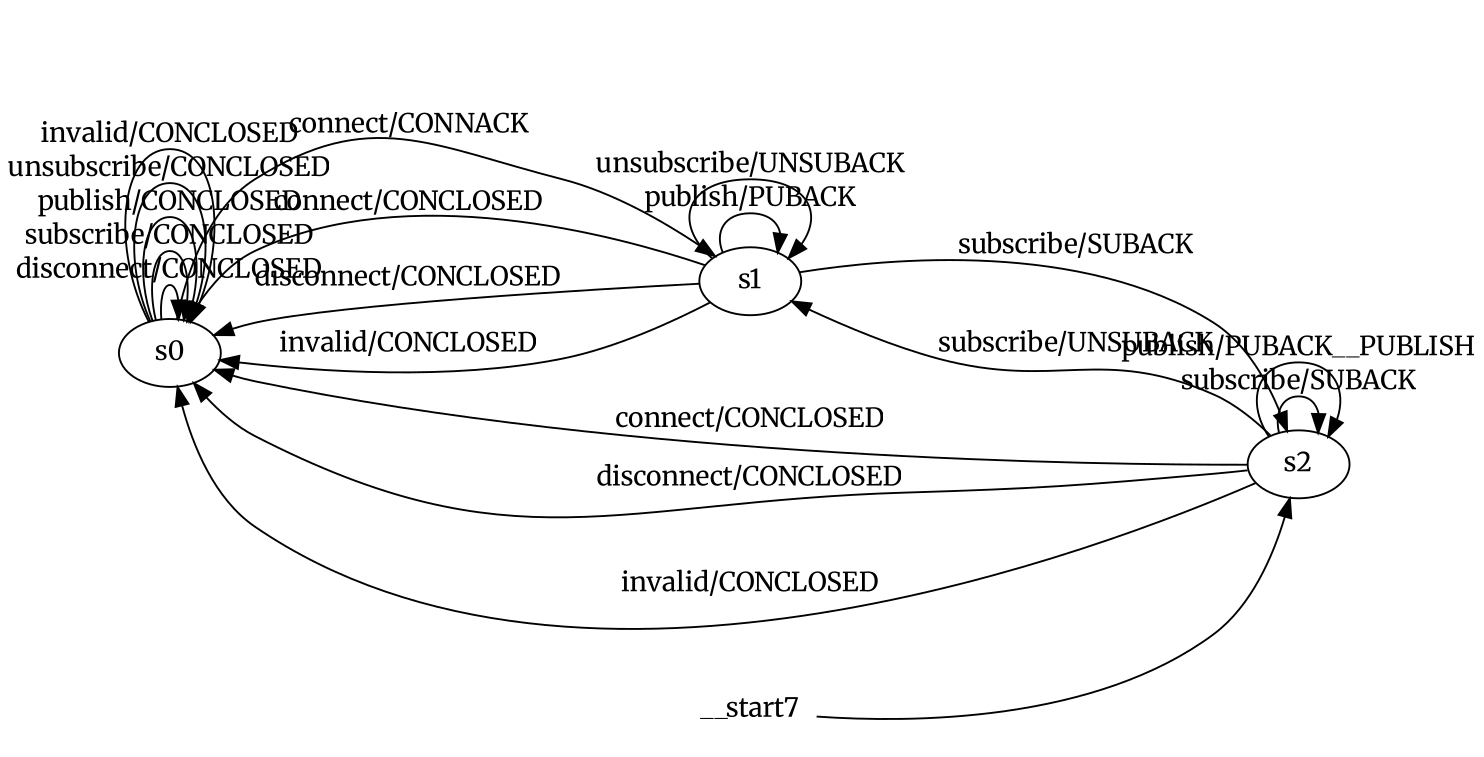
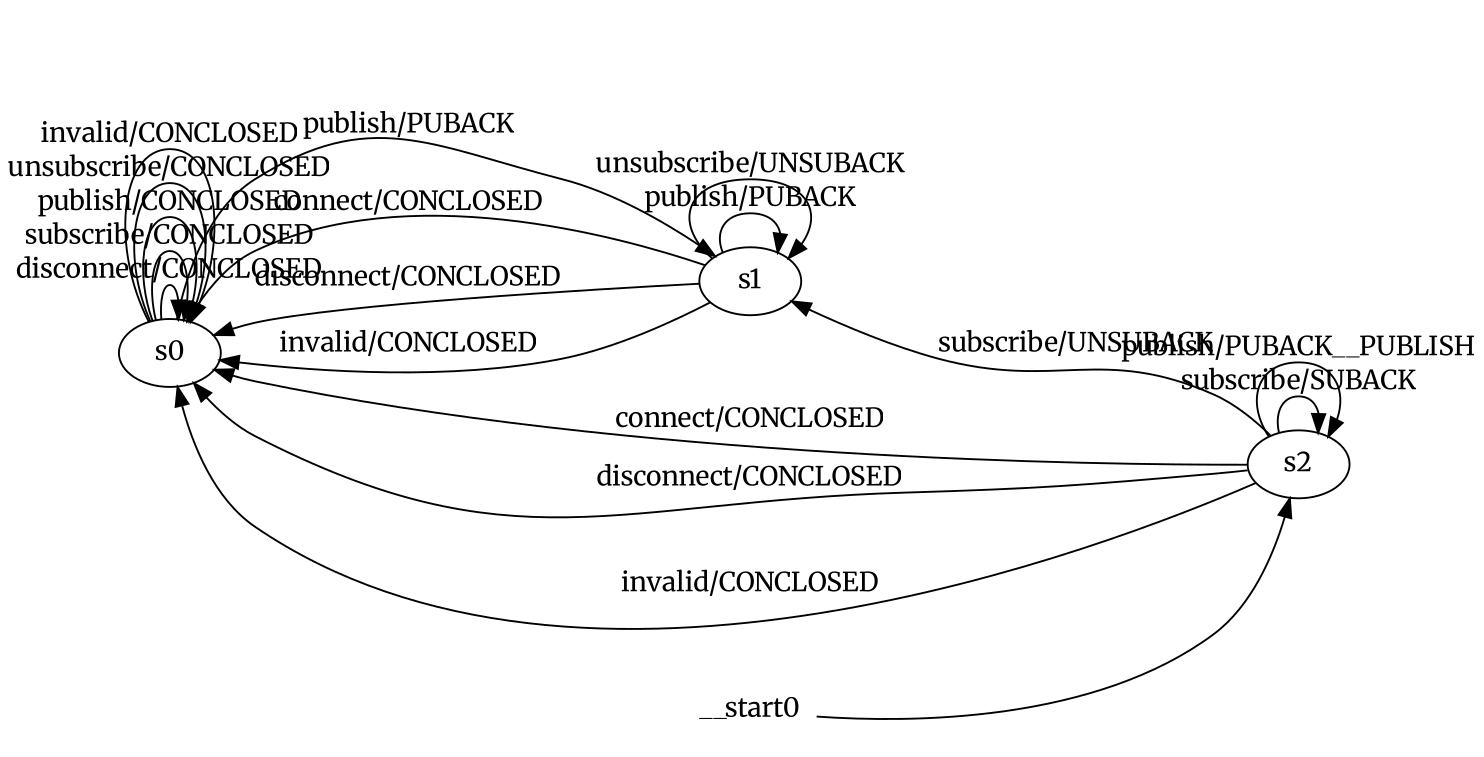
edge "s0" -> "s1": label "connect/CONNACK" -> "publish/PUBACK"
edge "s1" -> "s2": removed, label "subscribe/SUBACK"
node "__start7": label "__start7" -> "__start0"
